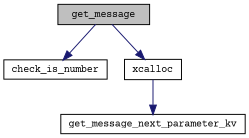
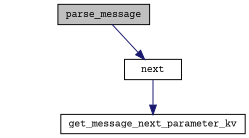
node "get_message": label "get_message" -> "parse_message"
node "check_is_number": removed
node "xcalloc": label "xcalloc" -> "next"
